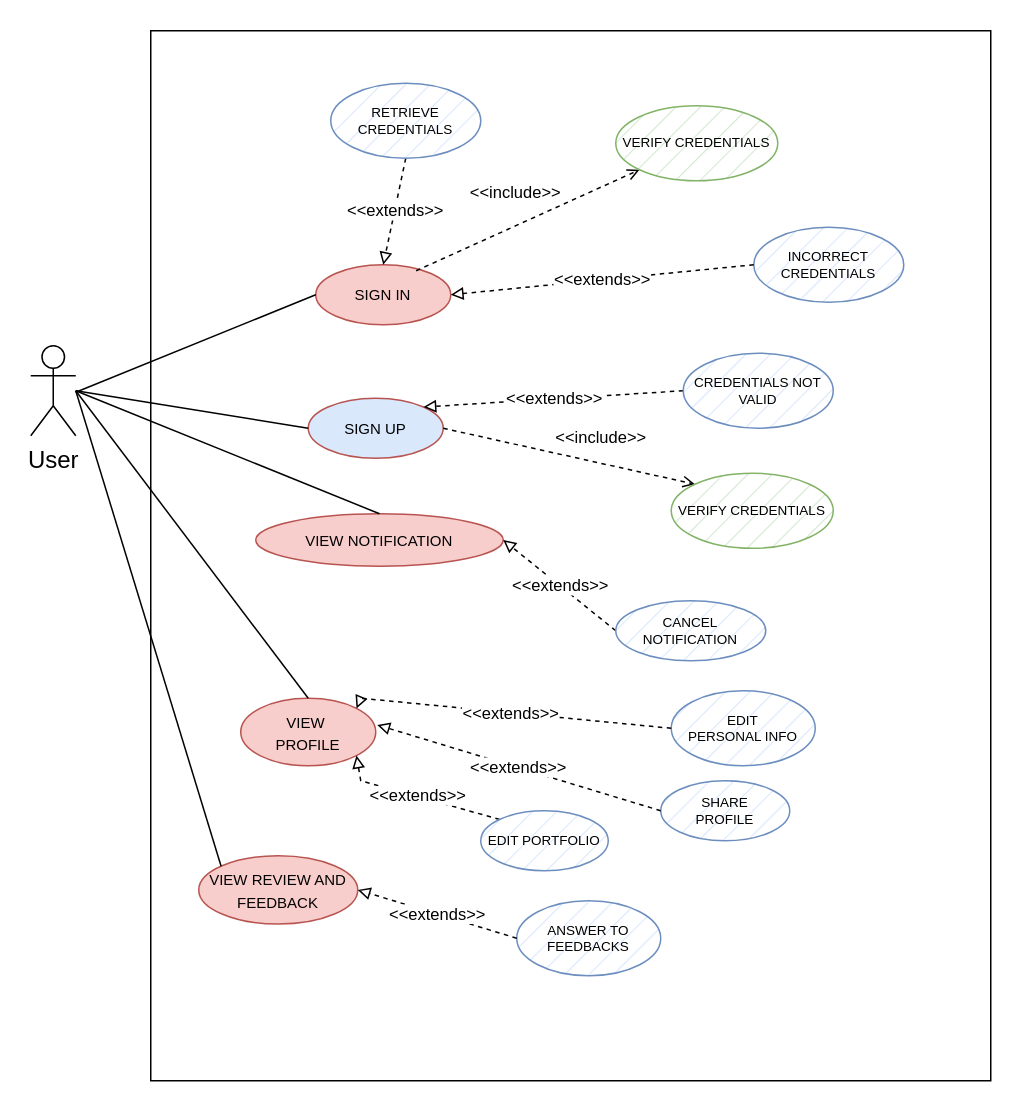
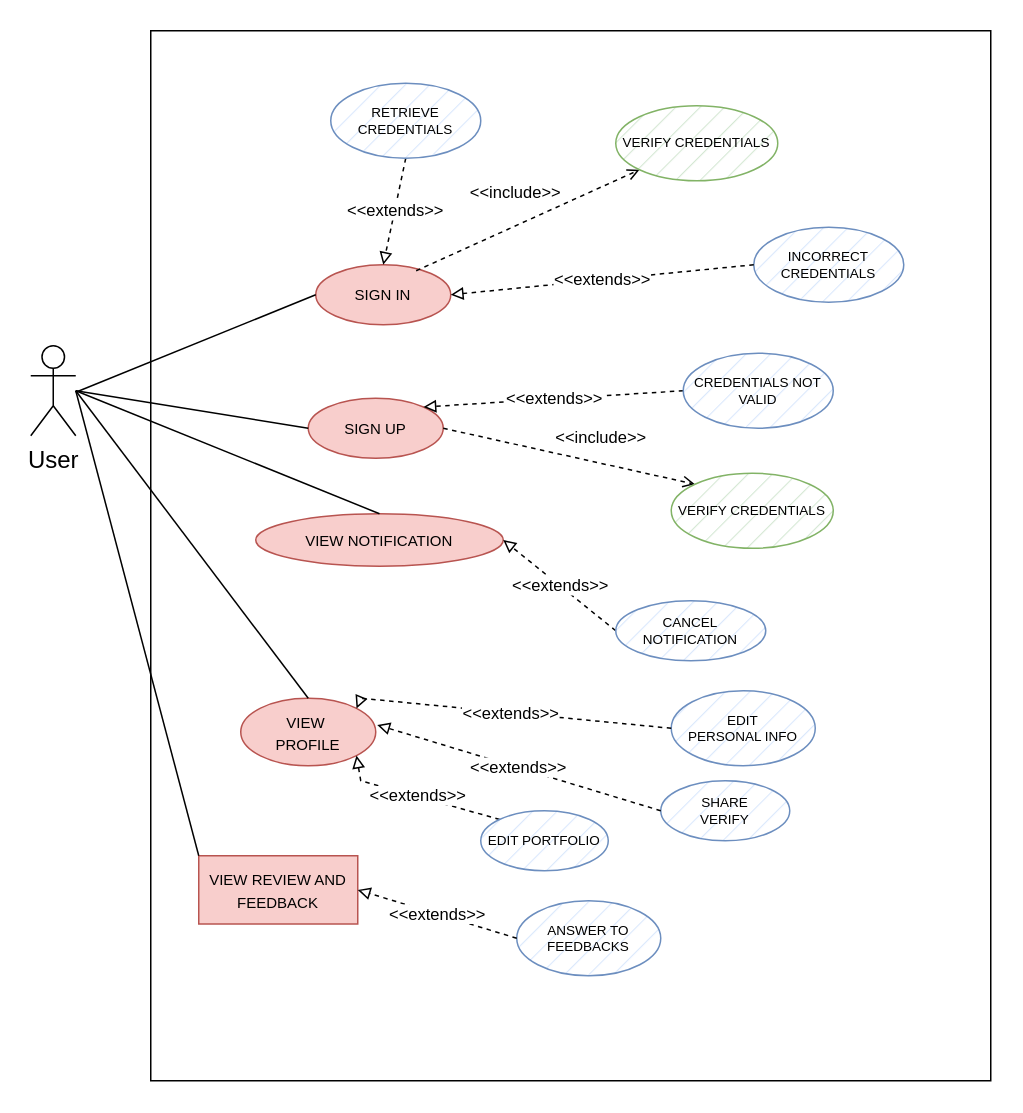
node "SIGN UP": fillcolor #dae8fc -> #f8cecc
node "SHARE PROFILE": label "SHARE PROFILE" -> "SHARE VERIFY"
node "VIEW REVIEW AND FEEDBACK": shape ellipse -> rectangle
